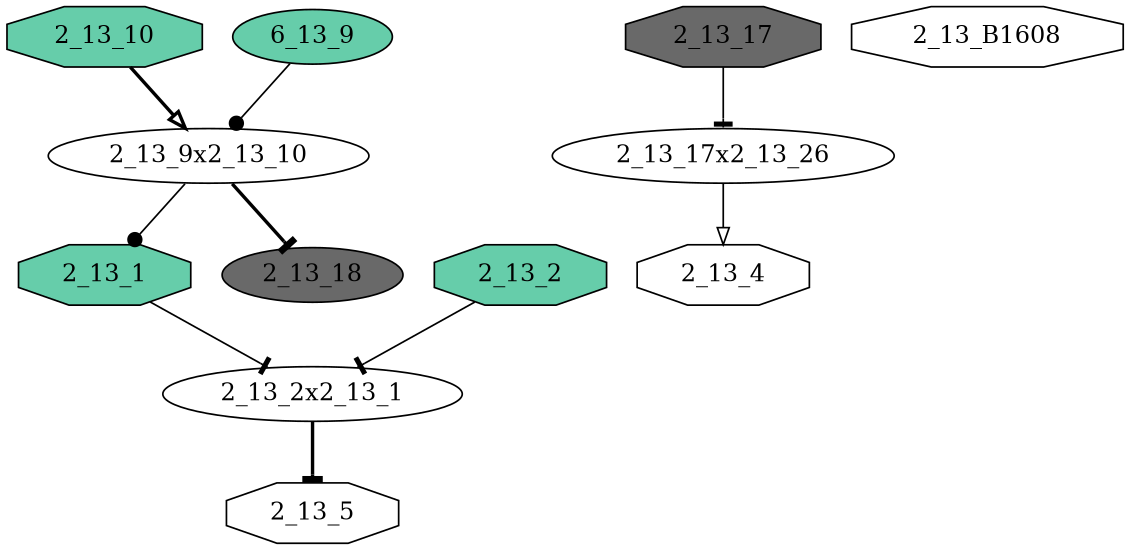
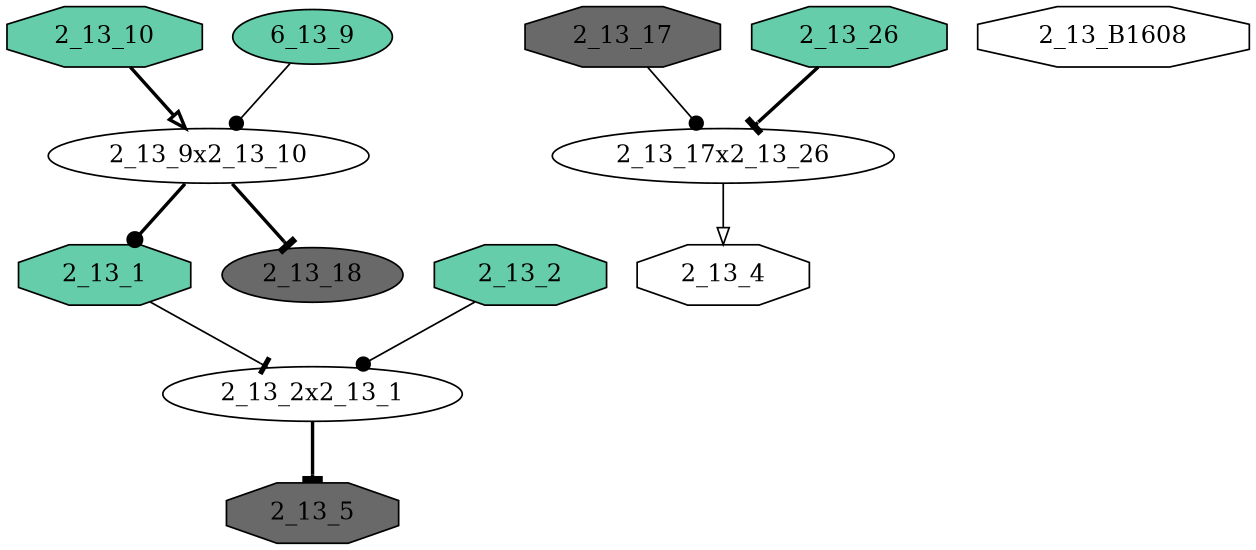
node "2_13_26": added
edge "2_13_17" -> "2_13_17x2_13_26": arrowhead tee -> dot
edge "2_13_9x2_13_10" -> "2_13_1": style solid -> bold
edge "2_13_2" -> "2_13_2x2_13_1": arrowhead tee -> dot
node "2_13_5": fillcolor white -> dimgrey
